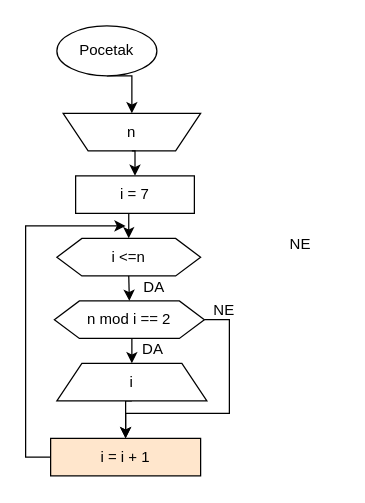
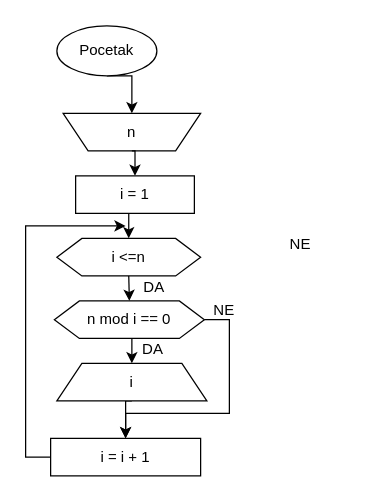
node "i = 7": label "i = 7" -> "i = 1"
node "n mod i == 2": label "n mod i == 2" -> "n mod i == 0"
node "i = i + 1": fillcolor #ffe6cc -> #ffffff
